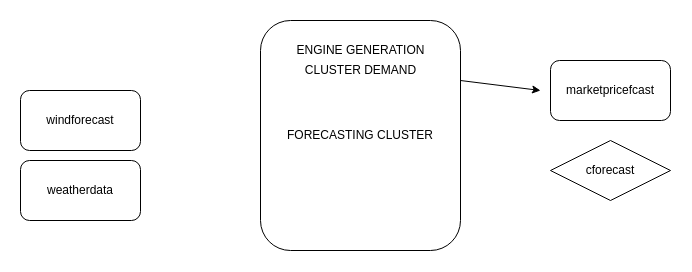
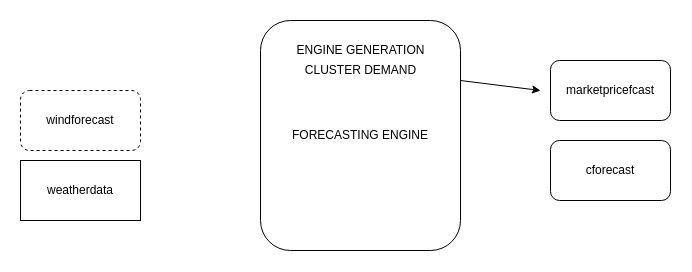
node "windforecast": style solid -> dashed
node "FORECASTING CLUSTER": label "FORECASTING CLUSTER" -> "FORECASTING ENGINE"
node "cforecast": shape diamond -> rounded rectangle
node "weatherdata": shape rounded rectangle -> rectangle
